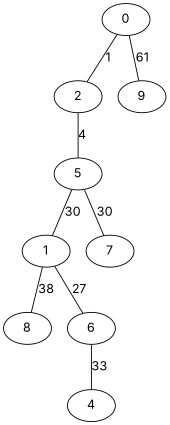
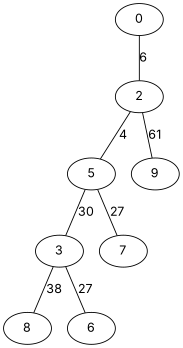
edge "0" -- "2": label "1" -> "6"
edge "0" -- "9": now "2" -- "9"
edge "5" -- "7": label "30" -> "27"
node "1": label "1" -> "3"
node "4": removed
